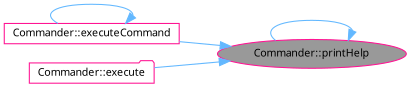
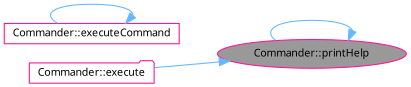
edge "Commander::executeCommand" -> "Commander::printHelp": removed
